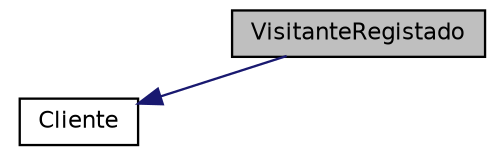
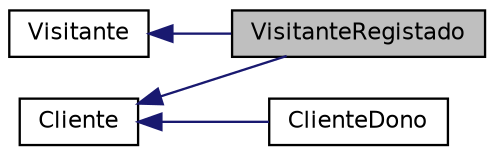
node "Visitante": added
node "ClienteDono": added
